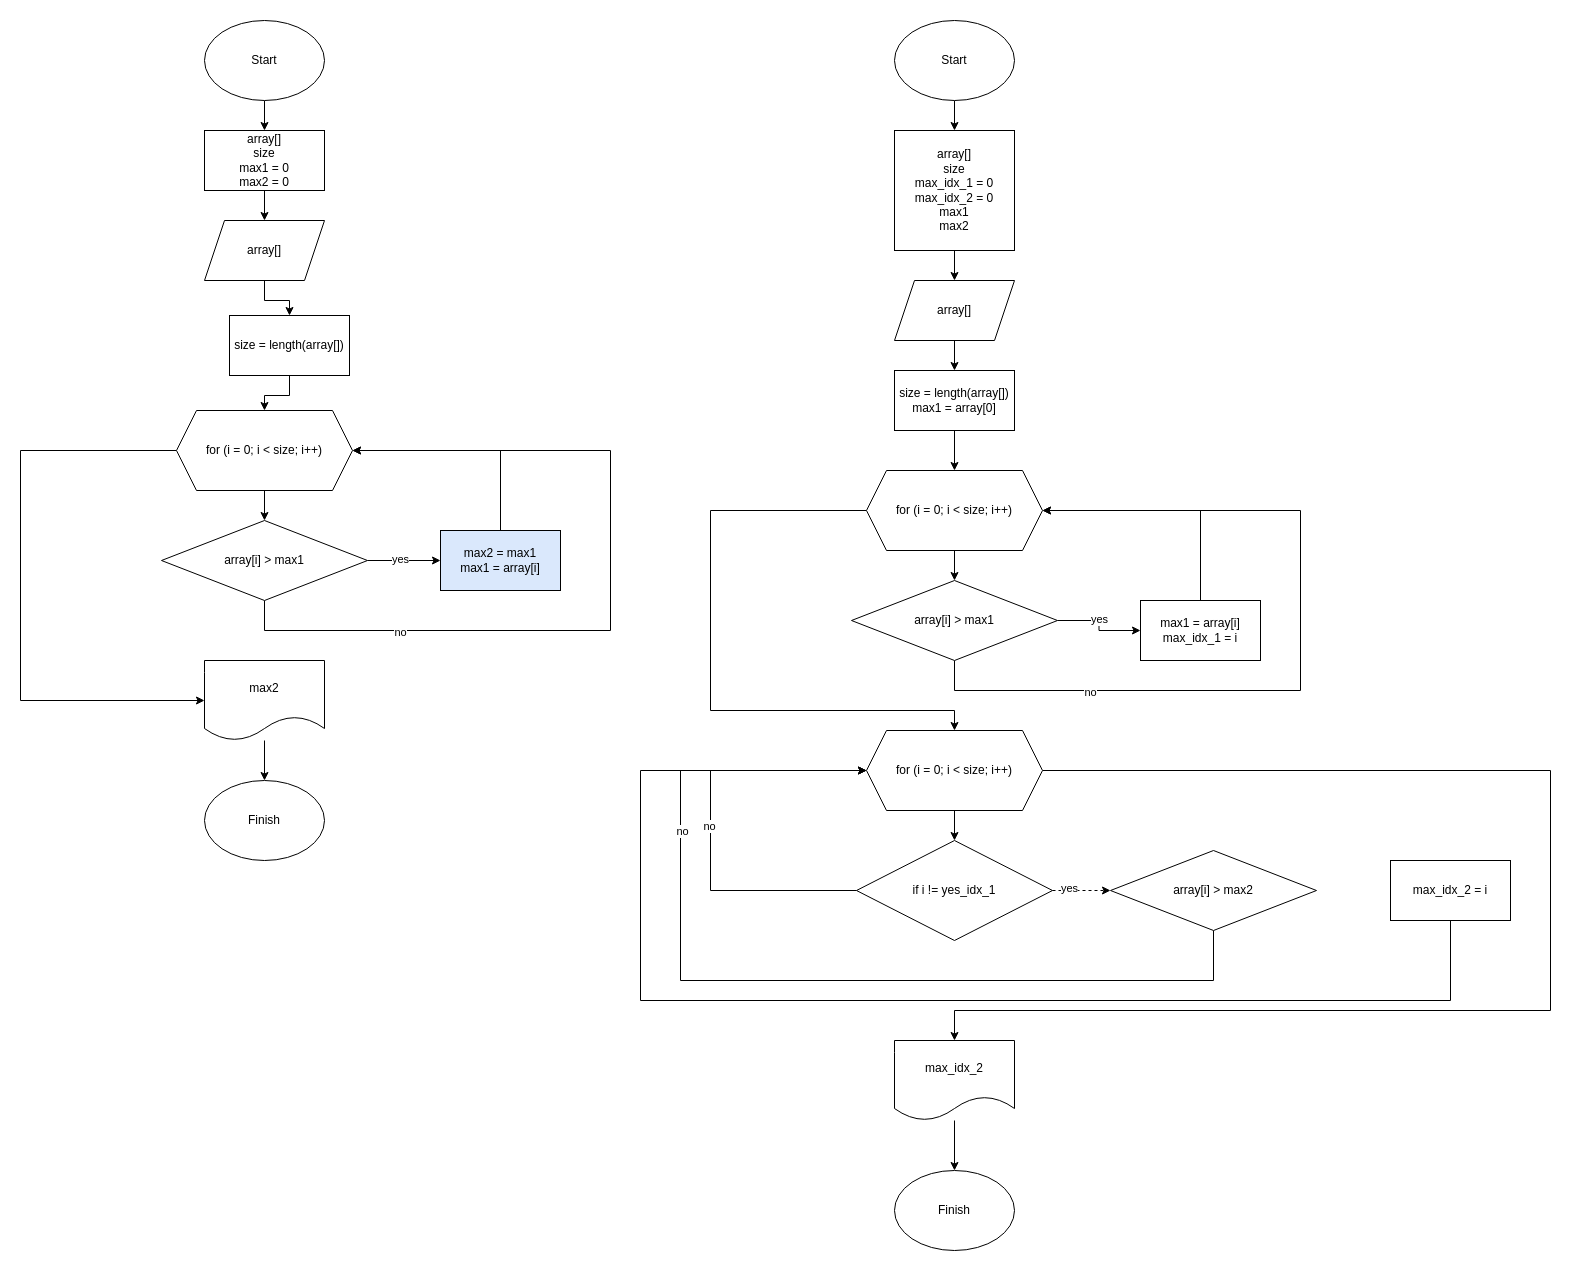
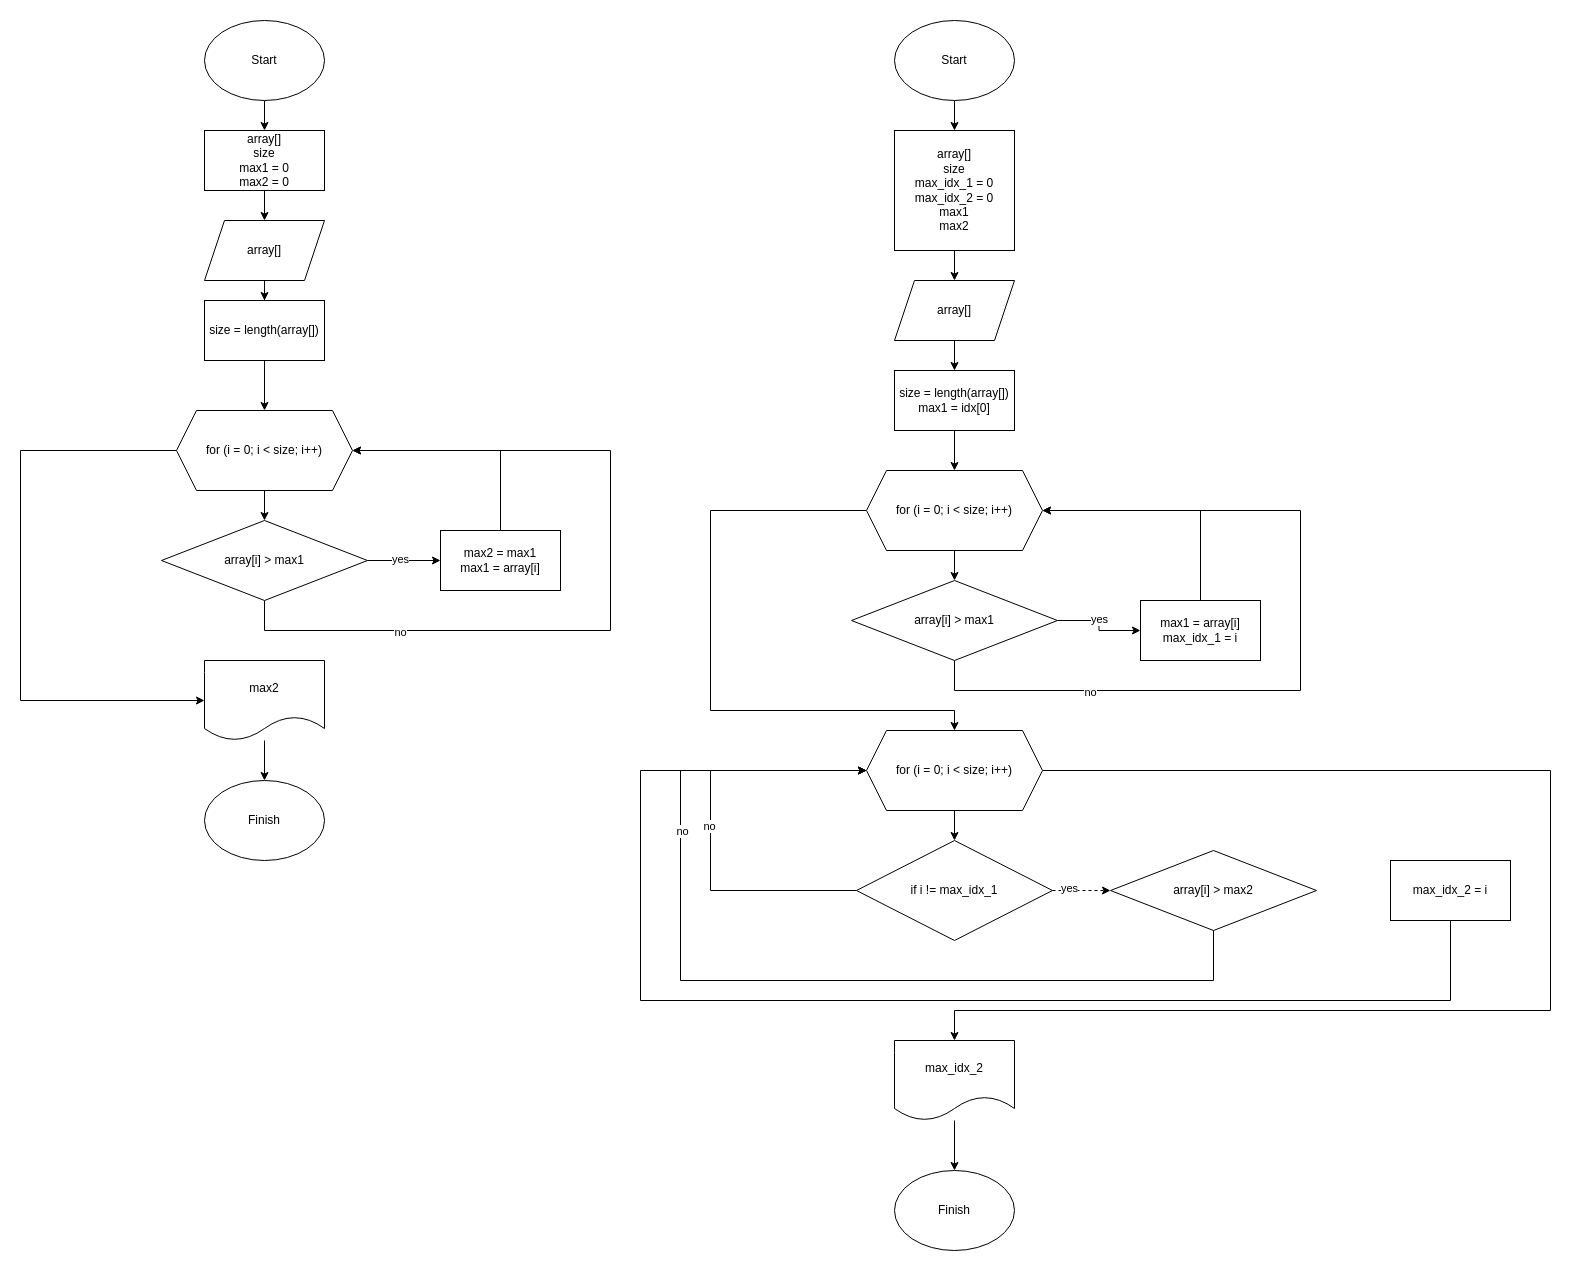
node "size = length(array[])": moved (290, 346) -> (265, 331)
node "size = length(array[]) max1 = array[0]": label "size = length(array[]) max1 = array[0]" -> "size = length(array[]) max1 = idx[0]"
node "max2 = max1 max1 = array[i]": fillcolor #dae8fc -> #ffffff
node "if i != yes_idx_1": label "if i != yes_idx_1" -> "if i != max_idx_1"
